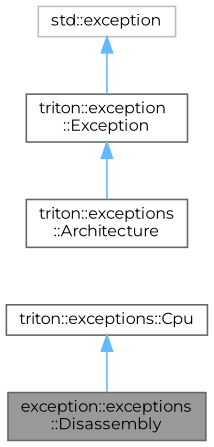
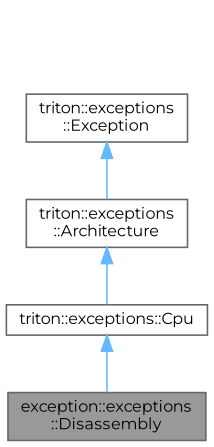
node "std::exception": removed
node "triton::exception ::Exception": label "triton::exception ::Exception" -> "triton::exceptions ::Exception"
edge "triton::exceptions::Cpu" -> "triton::exceptions ::Architecture": added
